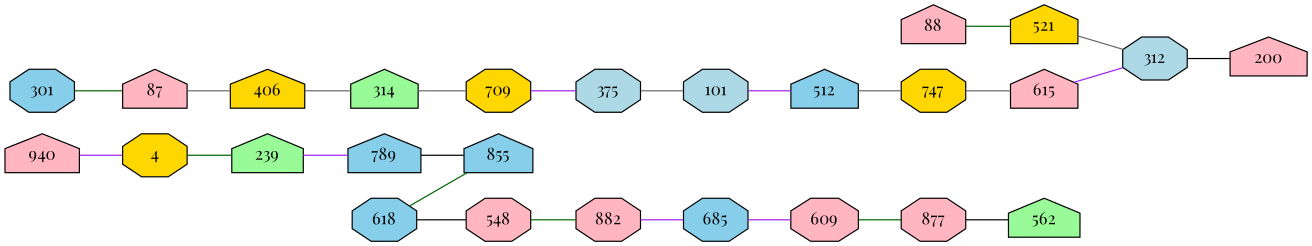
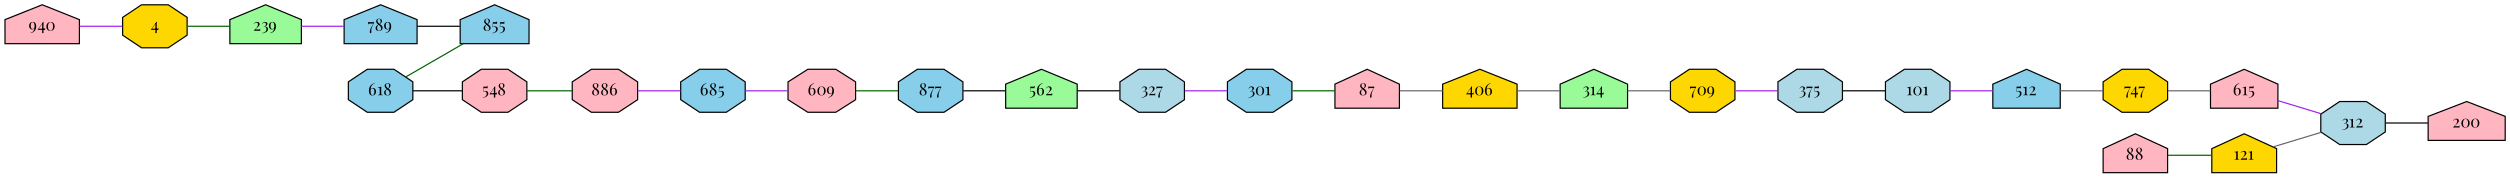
node "521": label "521" -> "121"
edge "375" -- "101": color gray40 -> black
node "327": added
node "882": label "882" -> "886"
node "877": fillcolor lightpink -> skyblue
